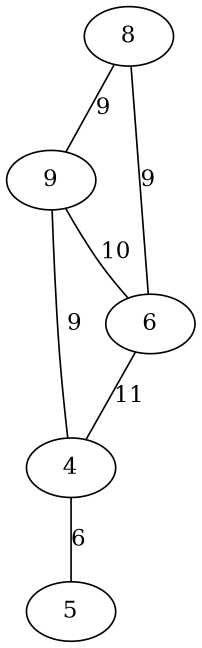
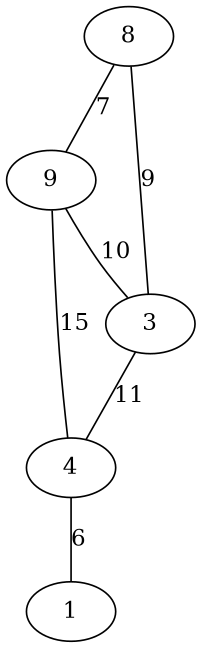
edge "8" -- "9": label "9" -> "7"
edge "9" -- "4": label "9" -> "15"
node "6": label "6" -> "3"
node "5": label "5" -> "1"
